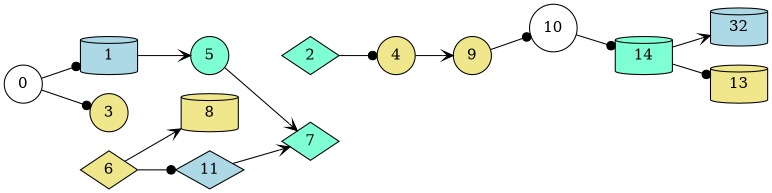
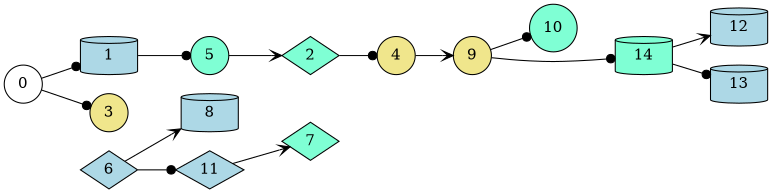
node "32": label "32" -> "12"
node "10": fillcolor white -> aquamarine
edge "10" -> "14": now "9" -> "14"
edge "1" -> "5": arrowhead vee -> dot
node "13": fillcolor khaki -> lightblue
edge "5" -> "7": now "5" -> "2"
node "8": fillcolor khaki -> lightblue
node "6": fillcolor khaki -> lightblue
